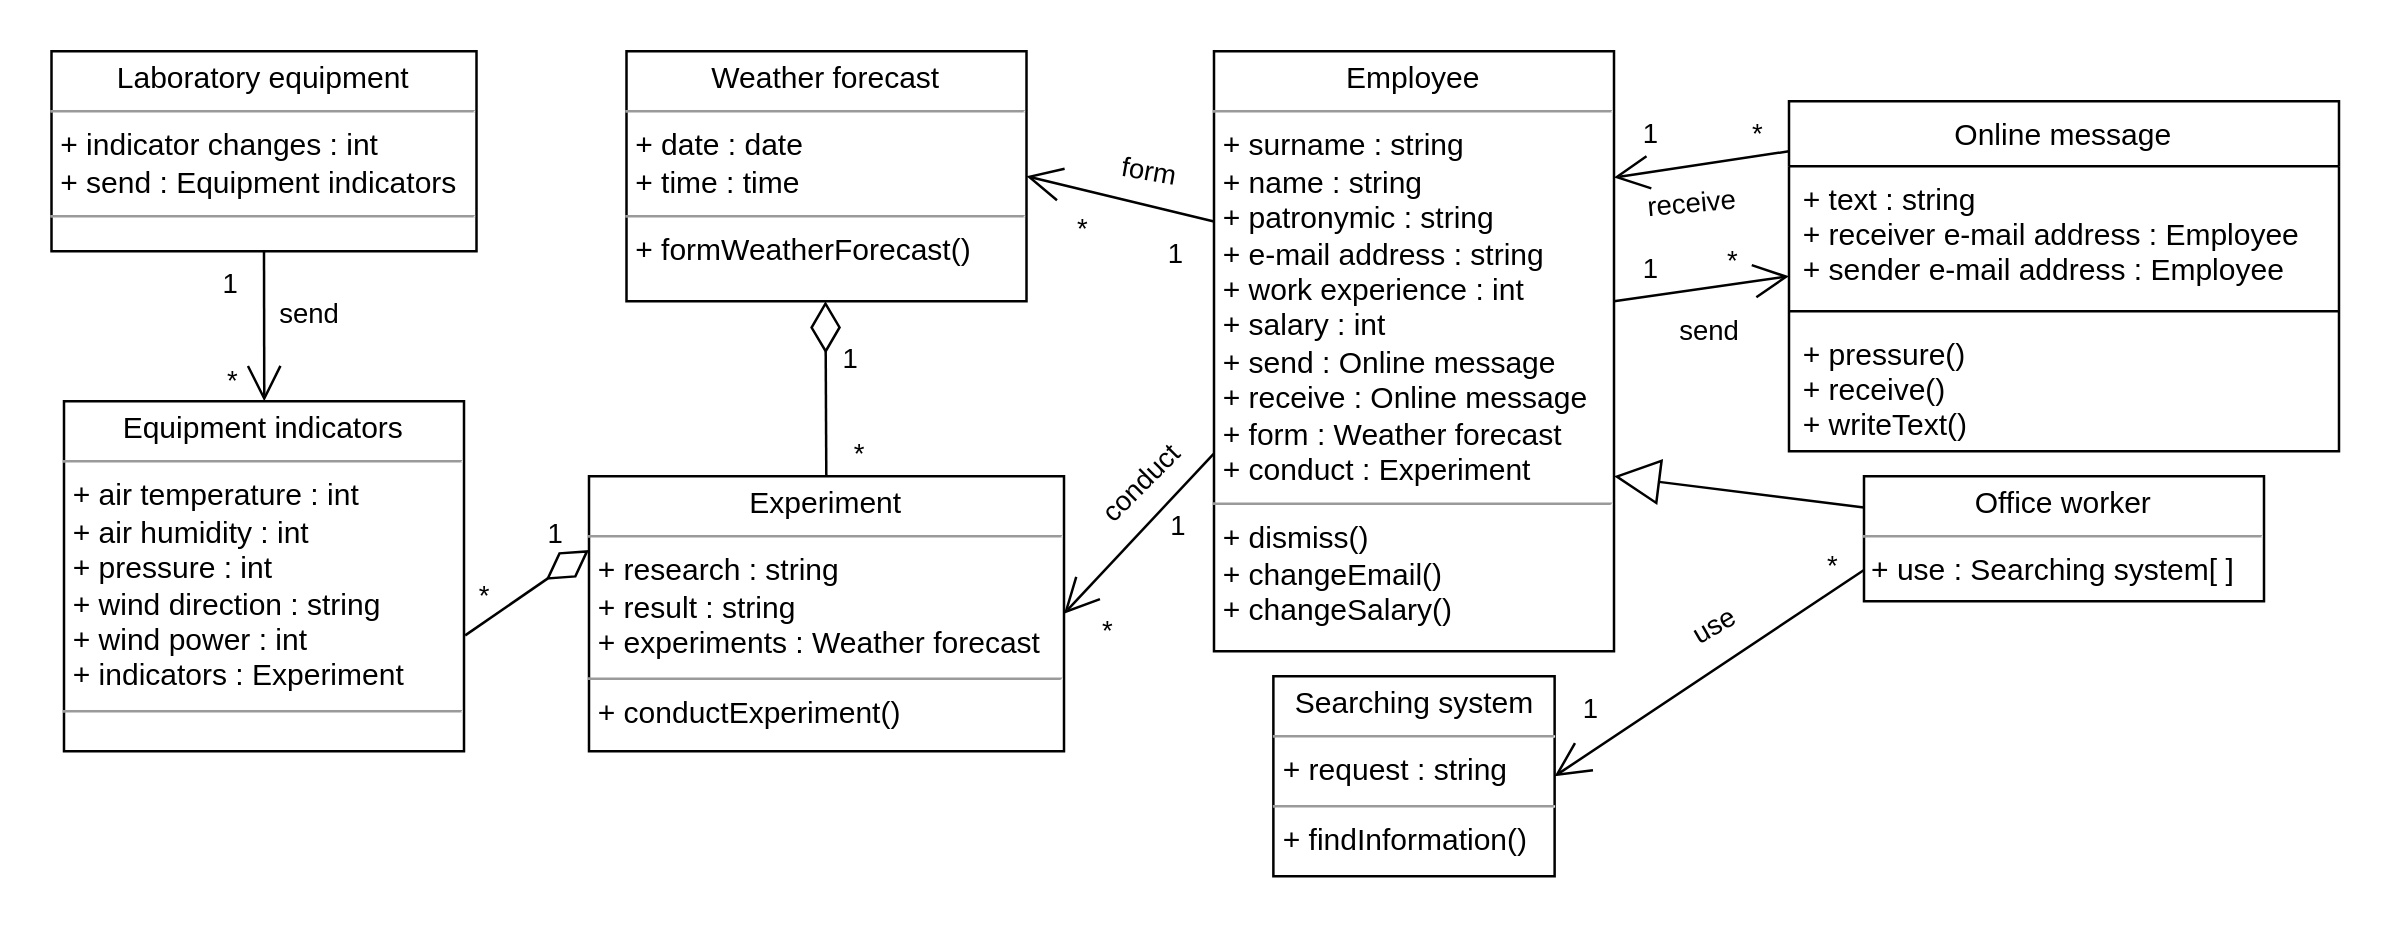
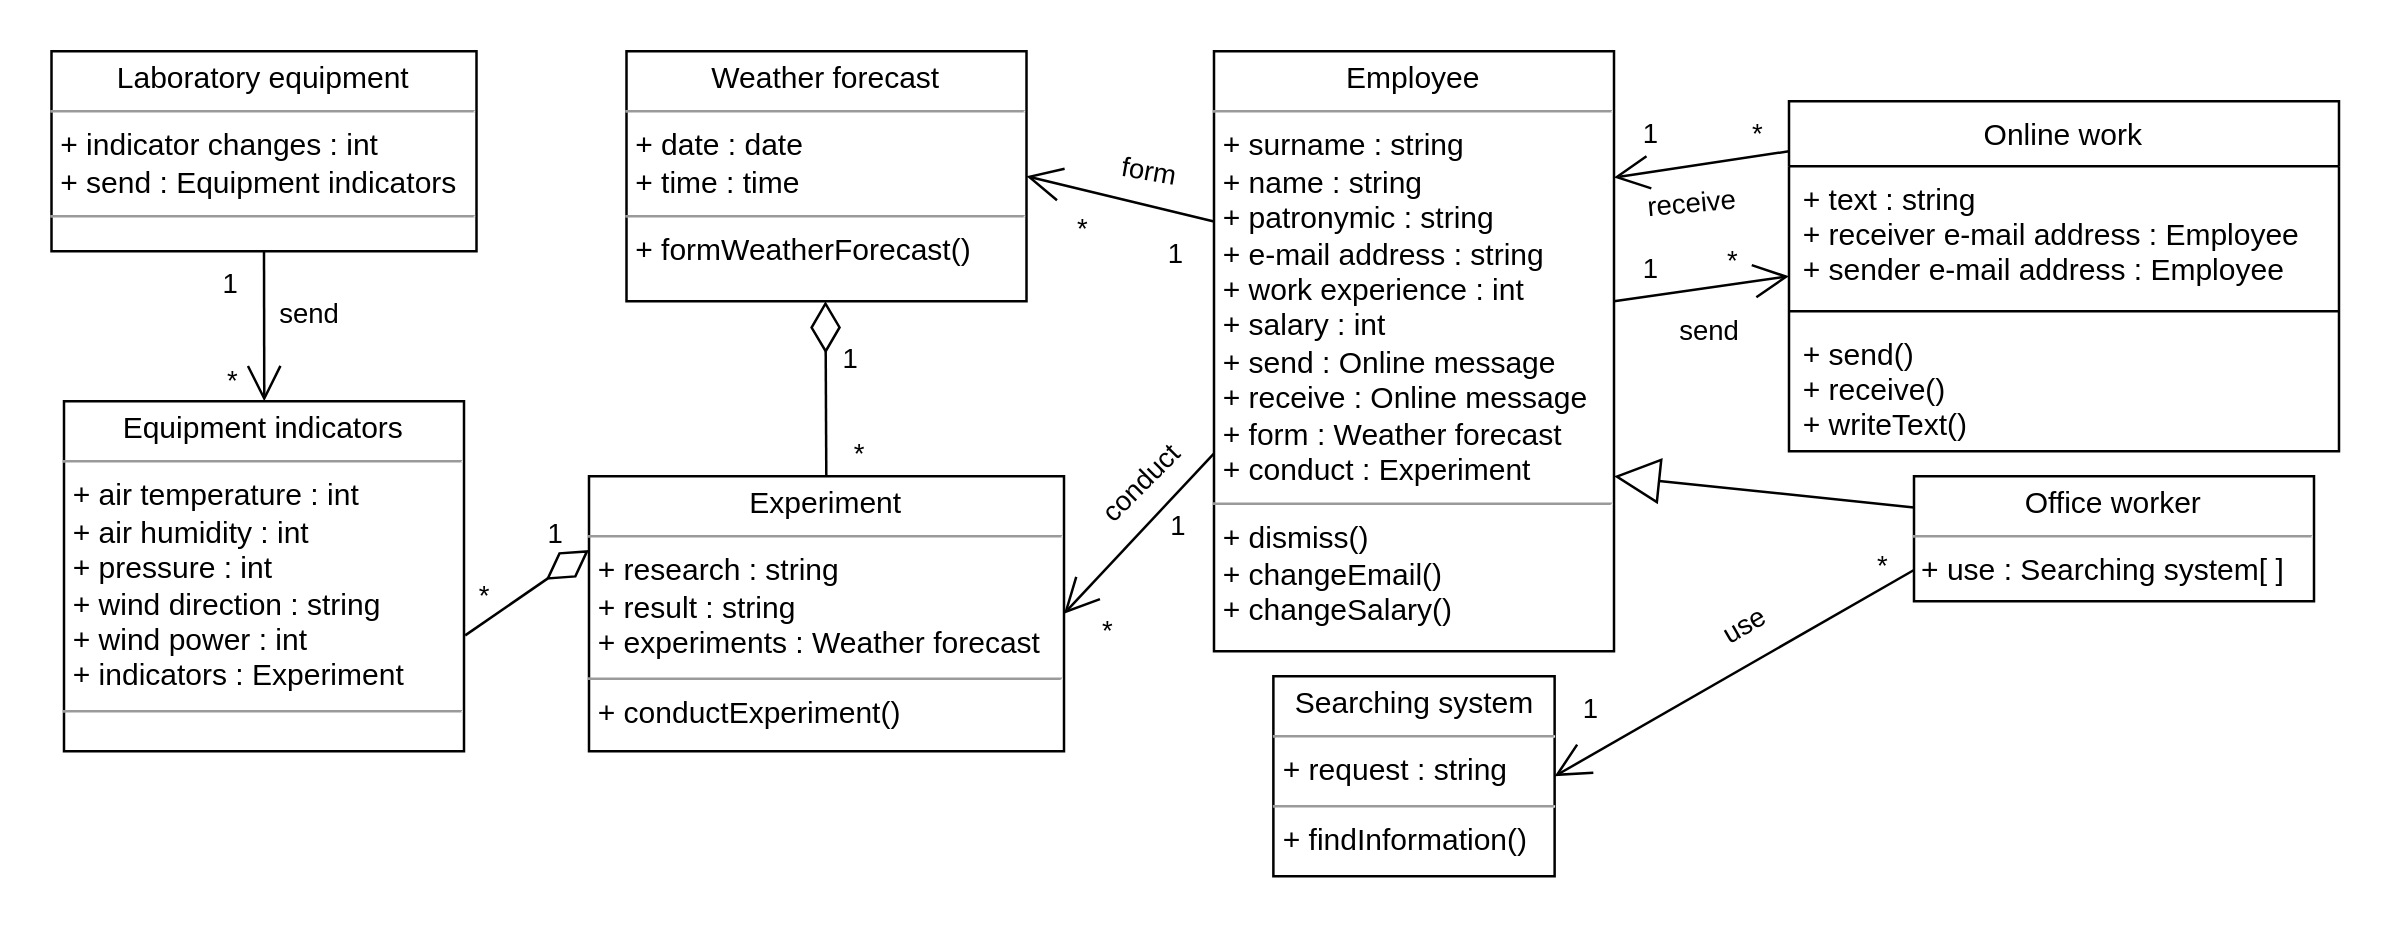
node "Online message": label "Online message" -> "Online work"
node "+ pressure() + receive() + writeText()": label "+ pressure() + receive() + writeText()" -> "+ send() + receive() + writeText()"
node "Office worker + use : Searching system[ ]": moved (2064, 539) -> (2114, 539)
